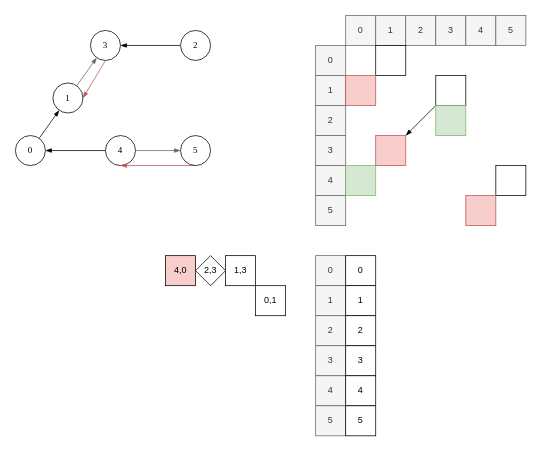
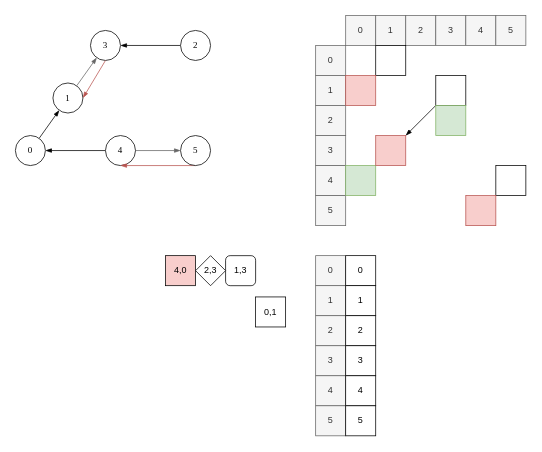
node "1,3": shape rectangle -> rounded rectangle
node "0,1": moved (270, 300) -> (270, 312)
